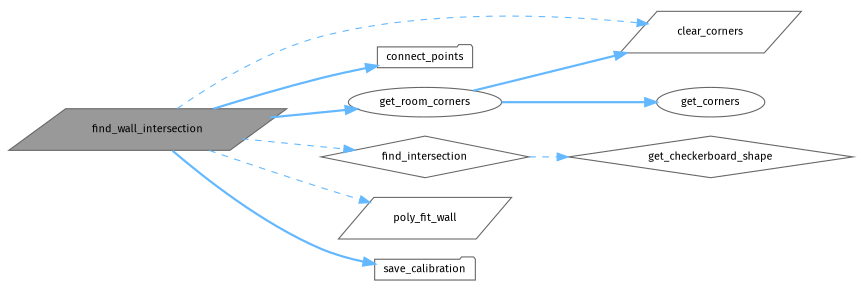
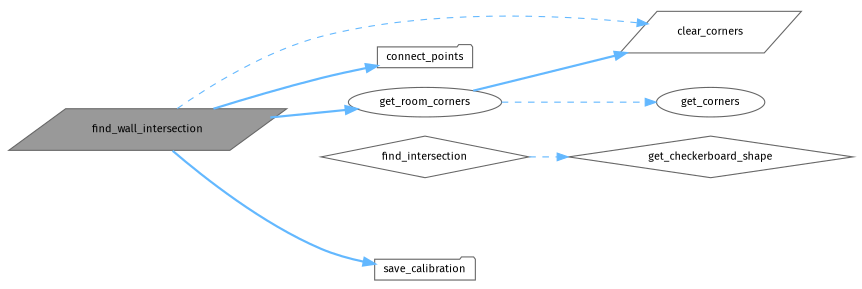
edge "get_room_corners" -> "get_corners": style bold -> dashed
edge "find_wall_intersection" -> "find_intersection": removed
node "poly_fit_wall": removed
